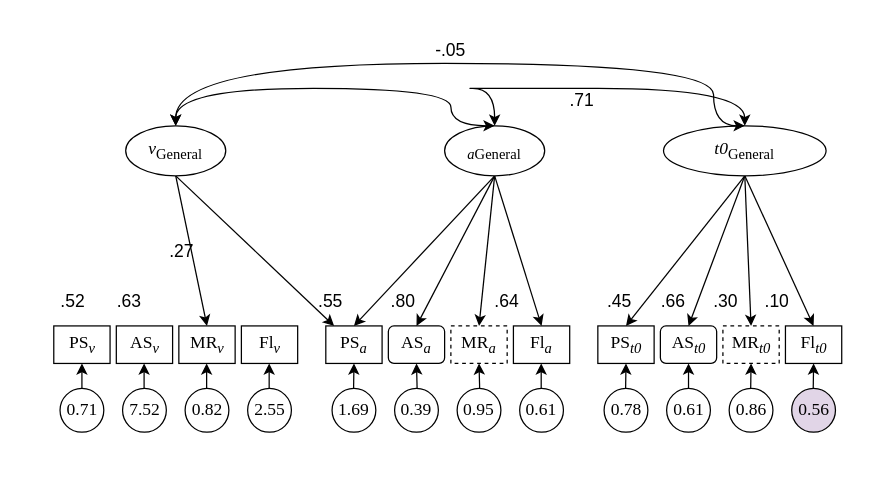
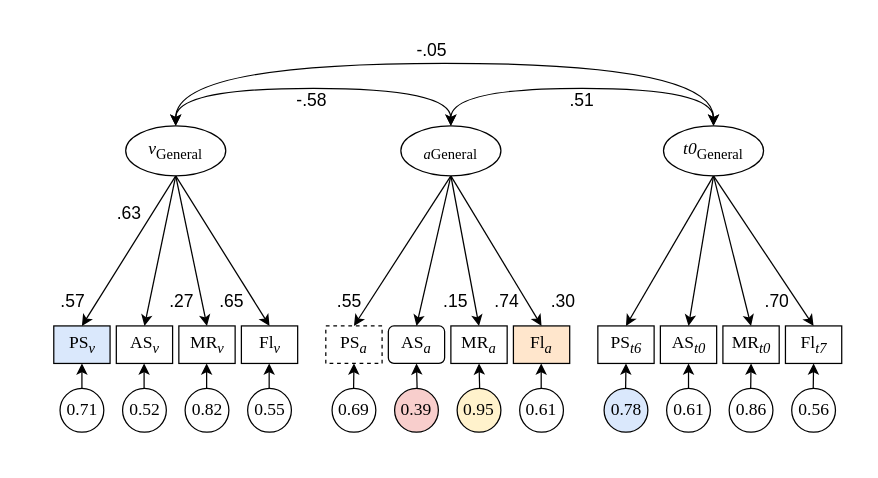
node "-.05": moved (451, 51) -> (432, 51)
node "-.58": added
node ".71": label ".71" -> ".51"
node "aGeneral": moved (494, 151) -> (451, 151)
node "t0General": size 163x50 -> 100x50
edge "vGeneral" -> "ASv": added
edge "vGeneral" -> "PSa": now "vGeneral" -> "Flv"
edge "vGeneral" -> "PSv": added
node ".27": moved (182, 251) -> (182, 301)
node ".52": label ".52" -> ".57"
node ".63": moved (129, 301) -> (129, 213)
node ".65": added
node ".55": moved (331, 301) -> (349, 301)
node ".80": removed
node ".15": added
node ".64": label ".64" -> ".74"
node ".45": removed
node ".66": removed
node ".30": moved (726, 301) -> (563, 301)
node ".10": label ".10" -> ".70"
node "PSv": fillcolor #ffffff -> #dae8fc
node "PSa": style solid -> dashed
node "MRa": style dashed -> solid
node "Fla": fillcolor #ffffff -> #ffe6cc
node "PSt0": label "PSt0" -> "PSt6"
node "ASt0": shape rounded rectangle -> rectangle
node "MRt0": style dashed -> solid
node "Flt0": label "Flt0" -> "Flt7"
node "0.39": fillcolor #ffffff -> #f8cecc
node "0.95": fillcolor #ffffff -> #fff2cc
node "0.78": fillcolor #ffffff -> #dae8fc
node "0.56": fillcolor #e1d5e7 -> #ffffff
node "7.52": label "7.52" -> "0.52"
node "2.55": label "2.55" -> "0.55"
node "1.69": label "1.69" -> "0.69"
